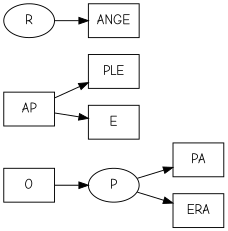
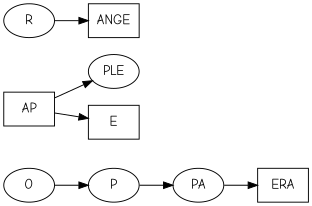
node "PLE": shape box -> ellipse
node "PA": shape box -> ellipse
node "O": shape box -> ellipse
edge "P" -> "ERA": now "PA" -> "ERA"
